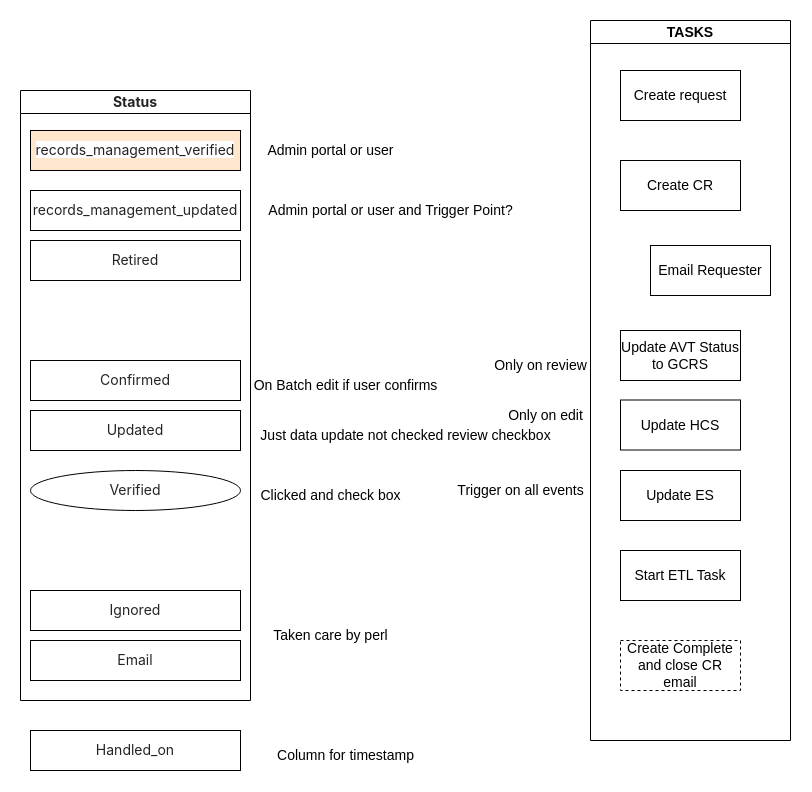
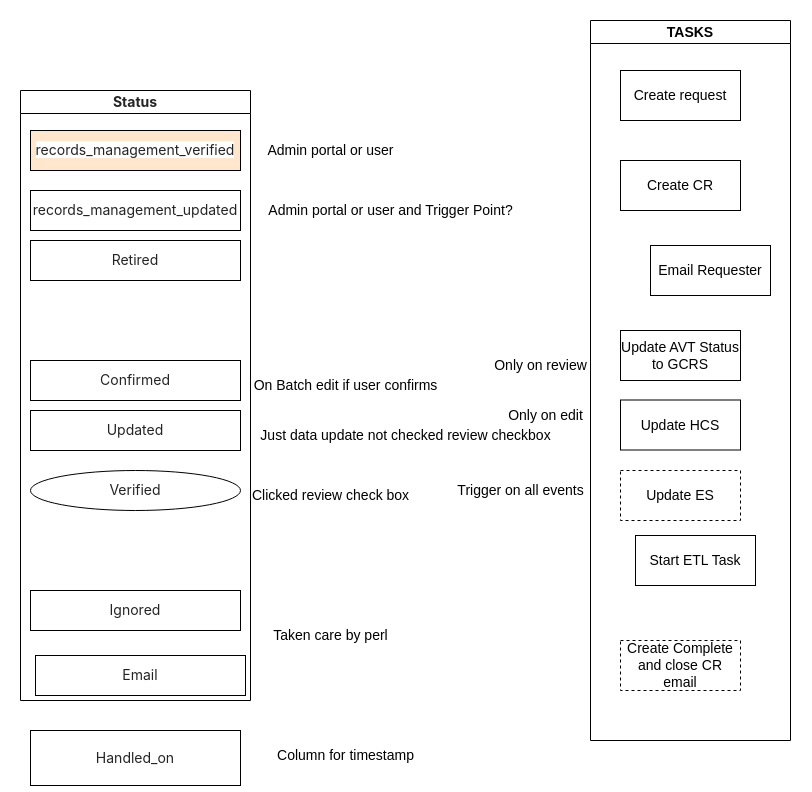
node "Clicked and check box": label "Clicked and check box" -> "Clicked review check box"
node "Update ES": style solid -> dashed
node "Start ETL Task": moved (681, 576) -> (696, 561)
node "Email": moved (136, 661) -> (141, 676)
node "Handled_on": size 210x40 -> 210x55
